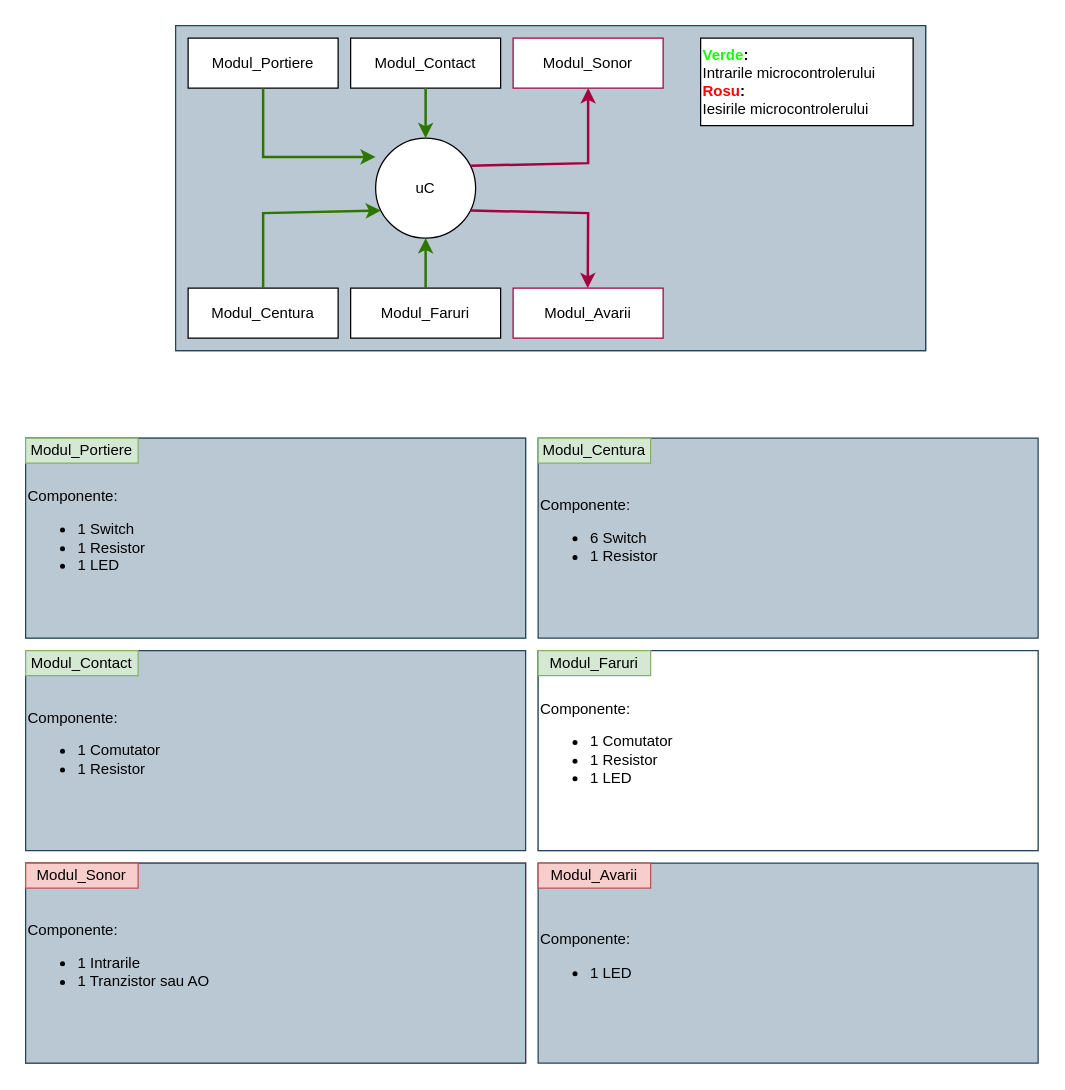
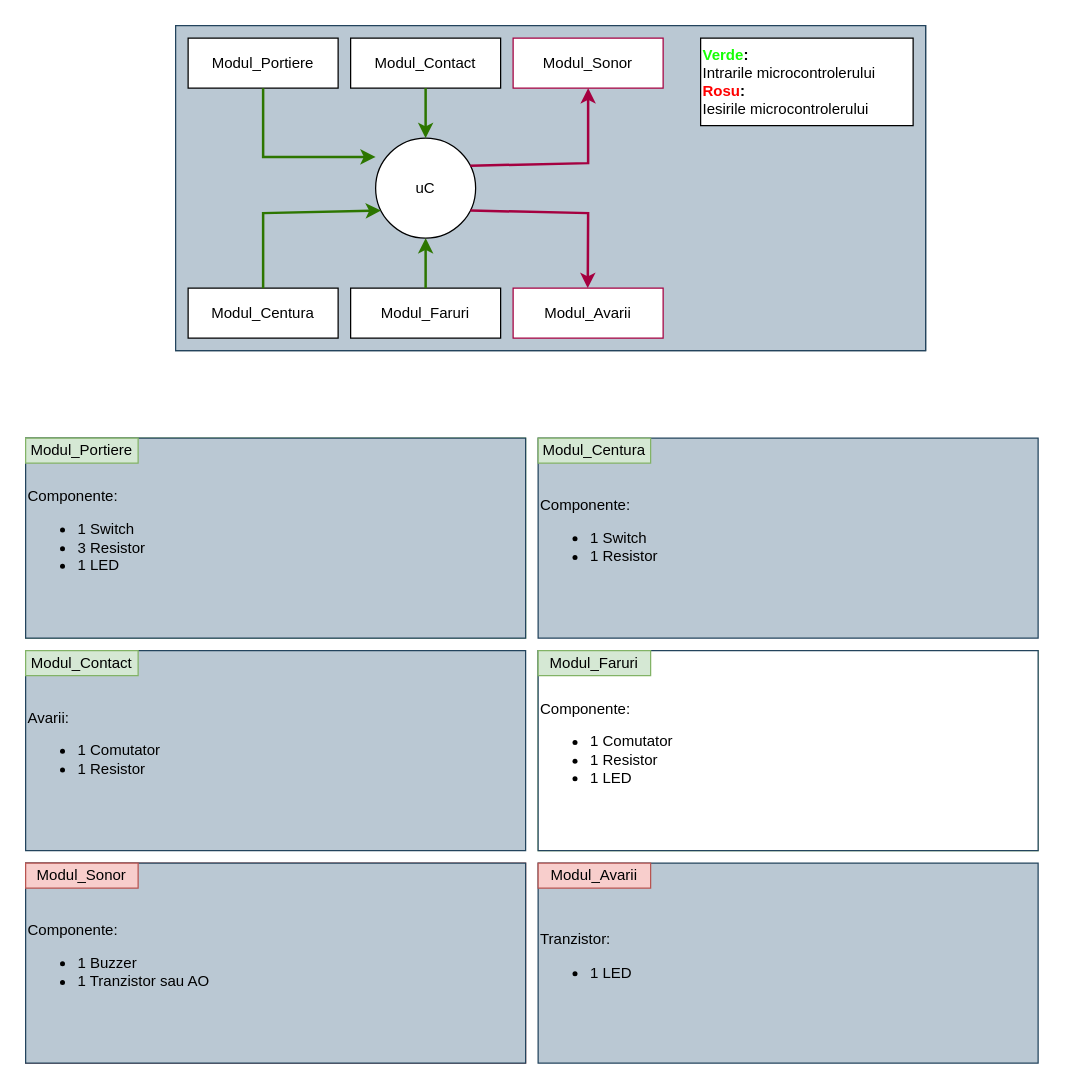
node "Componente: 1 Switch 1 Resistor 1 LED": label "Componente: 1 Switch 1 Resistor 1 LED" -> "Componente: 1 Switch 3 Resistor 1 LED"
node "Componente: 6 Switch 1 Resistor": label "Componente: 6 Switch 1 Resistor" -> "Componente: 1 Switch 1 Resistor"
node "Componente: 1 Comutator 1 Resistor": label "Componente: 1 Comutator 1 Resistor" -> "Avarii: 1 Comutator 1 Resistor"
node "Componente: 1 Intrarile 1 Tranzistor sau AO": label "Componente: 1 Intrarile 1 Tranzistor sau AO" -> "Componente: 1 Buzzer 1 Tranzistor sau AO"
node "Componente: 1 LED": label "Componente: 1 LED" -> "Tranzistor: 1 LED"
